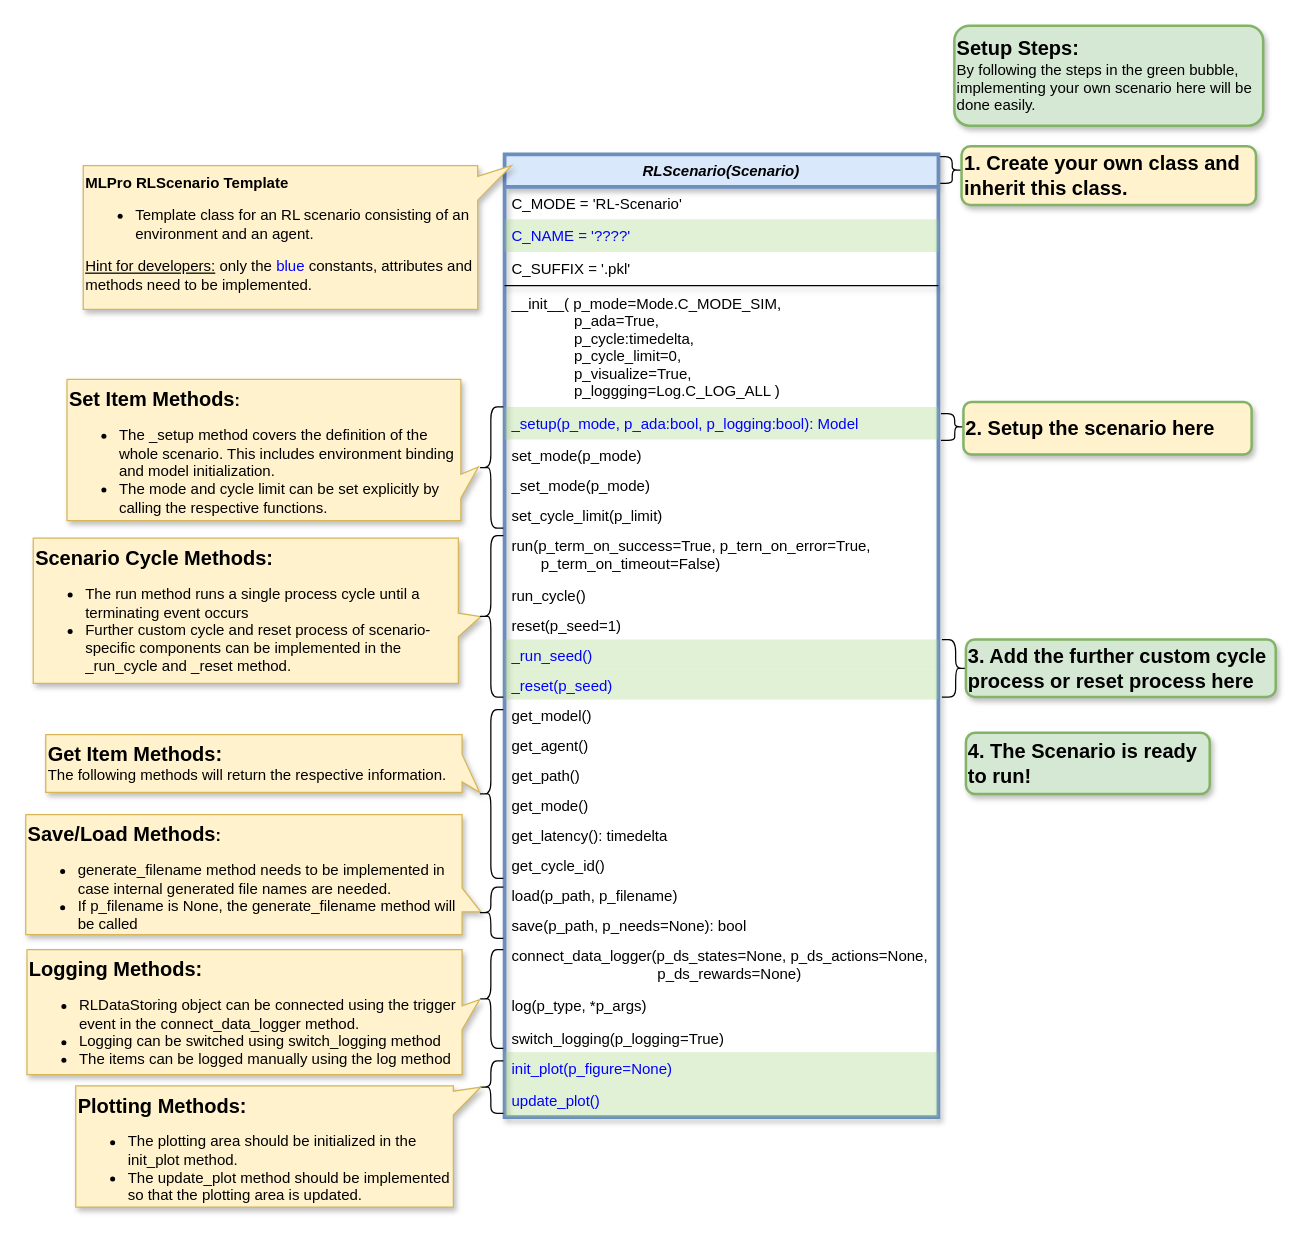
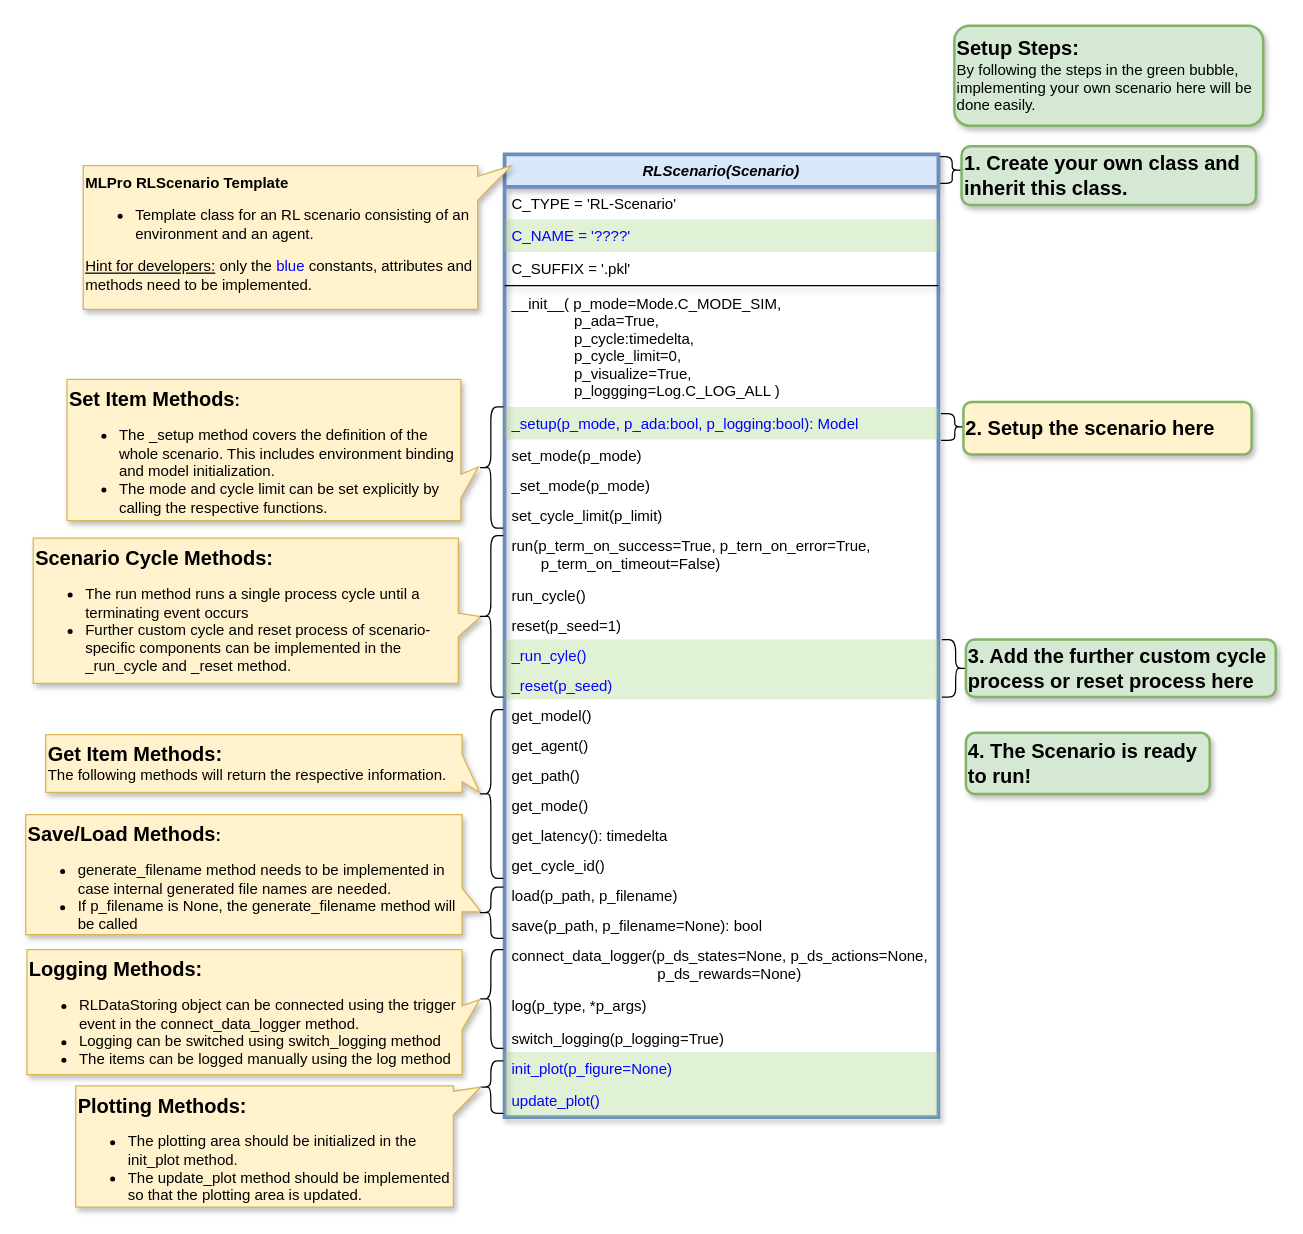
node "1. Create your own class and inherit this class.": fillcolor #fff2cc -> #d5e8d4
node "C_MODE = 'RL-Scenario'": label "C_MODE = 'RL-Scenario'" -> "C_TYPE = 'RL-Scenario'"
node "_run_seed()": label "_run_seed()" -> "_run_cyle()"
node "save(p_path, p_needs=None): bool": label "save(p_path, p_needs=None): bool" -> "save(p_path, p_filename=None): bool"
